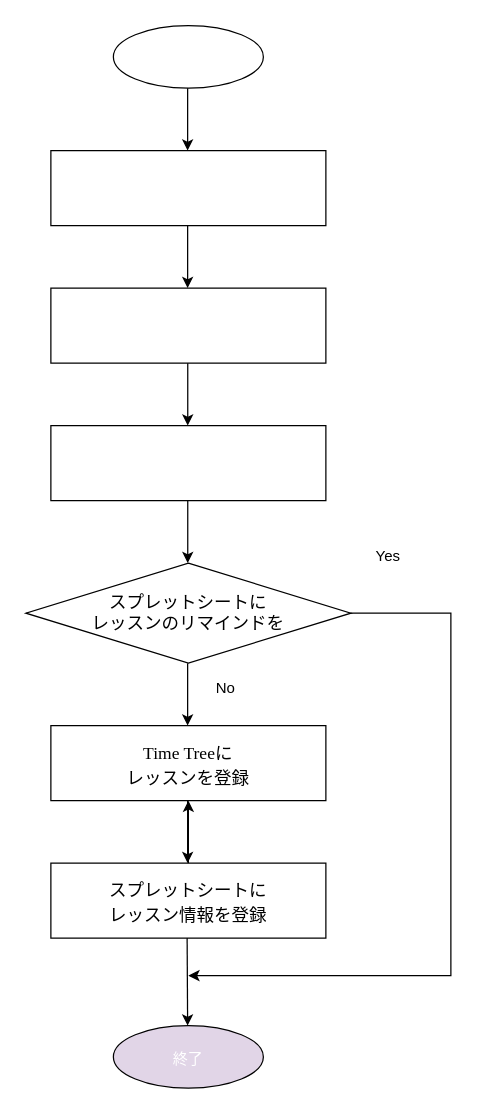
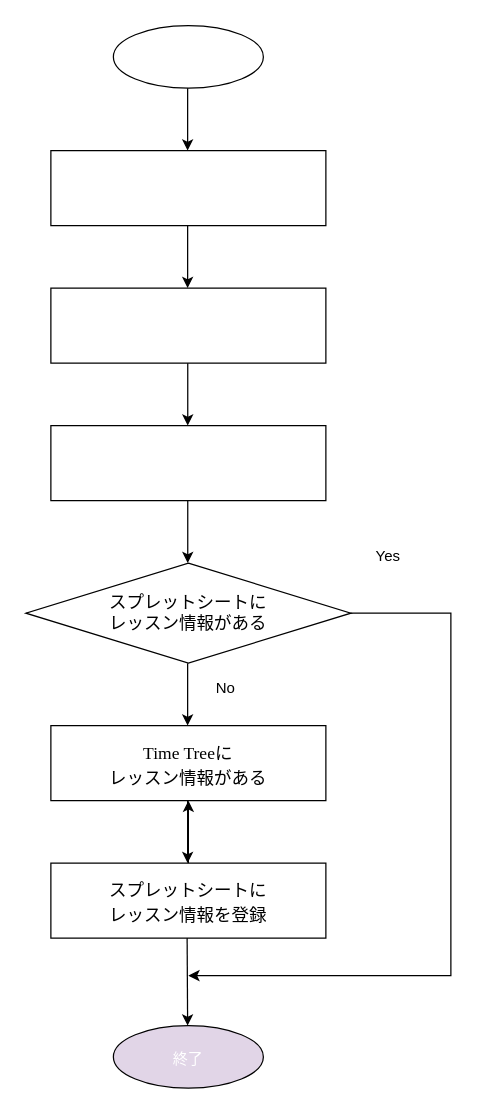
node "スプレットシートに レッスンのリマインドを": label "スプレットシートに レッスンのリマインドを" -> "スプレットシートに レッスン情報がある"
node "Time Treeに レッスンを登録": label "Time Treeに レッスンを登録" -> "Time Treeに レッスン情報がある"
